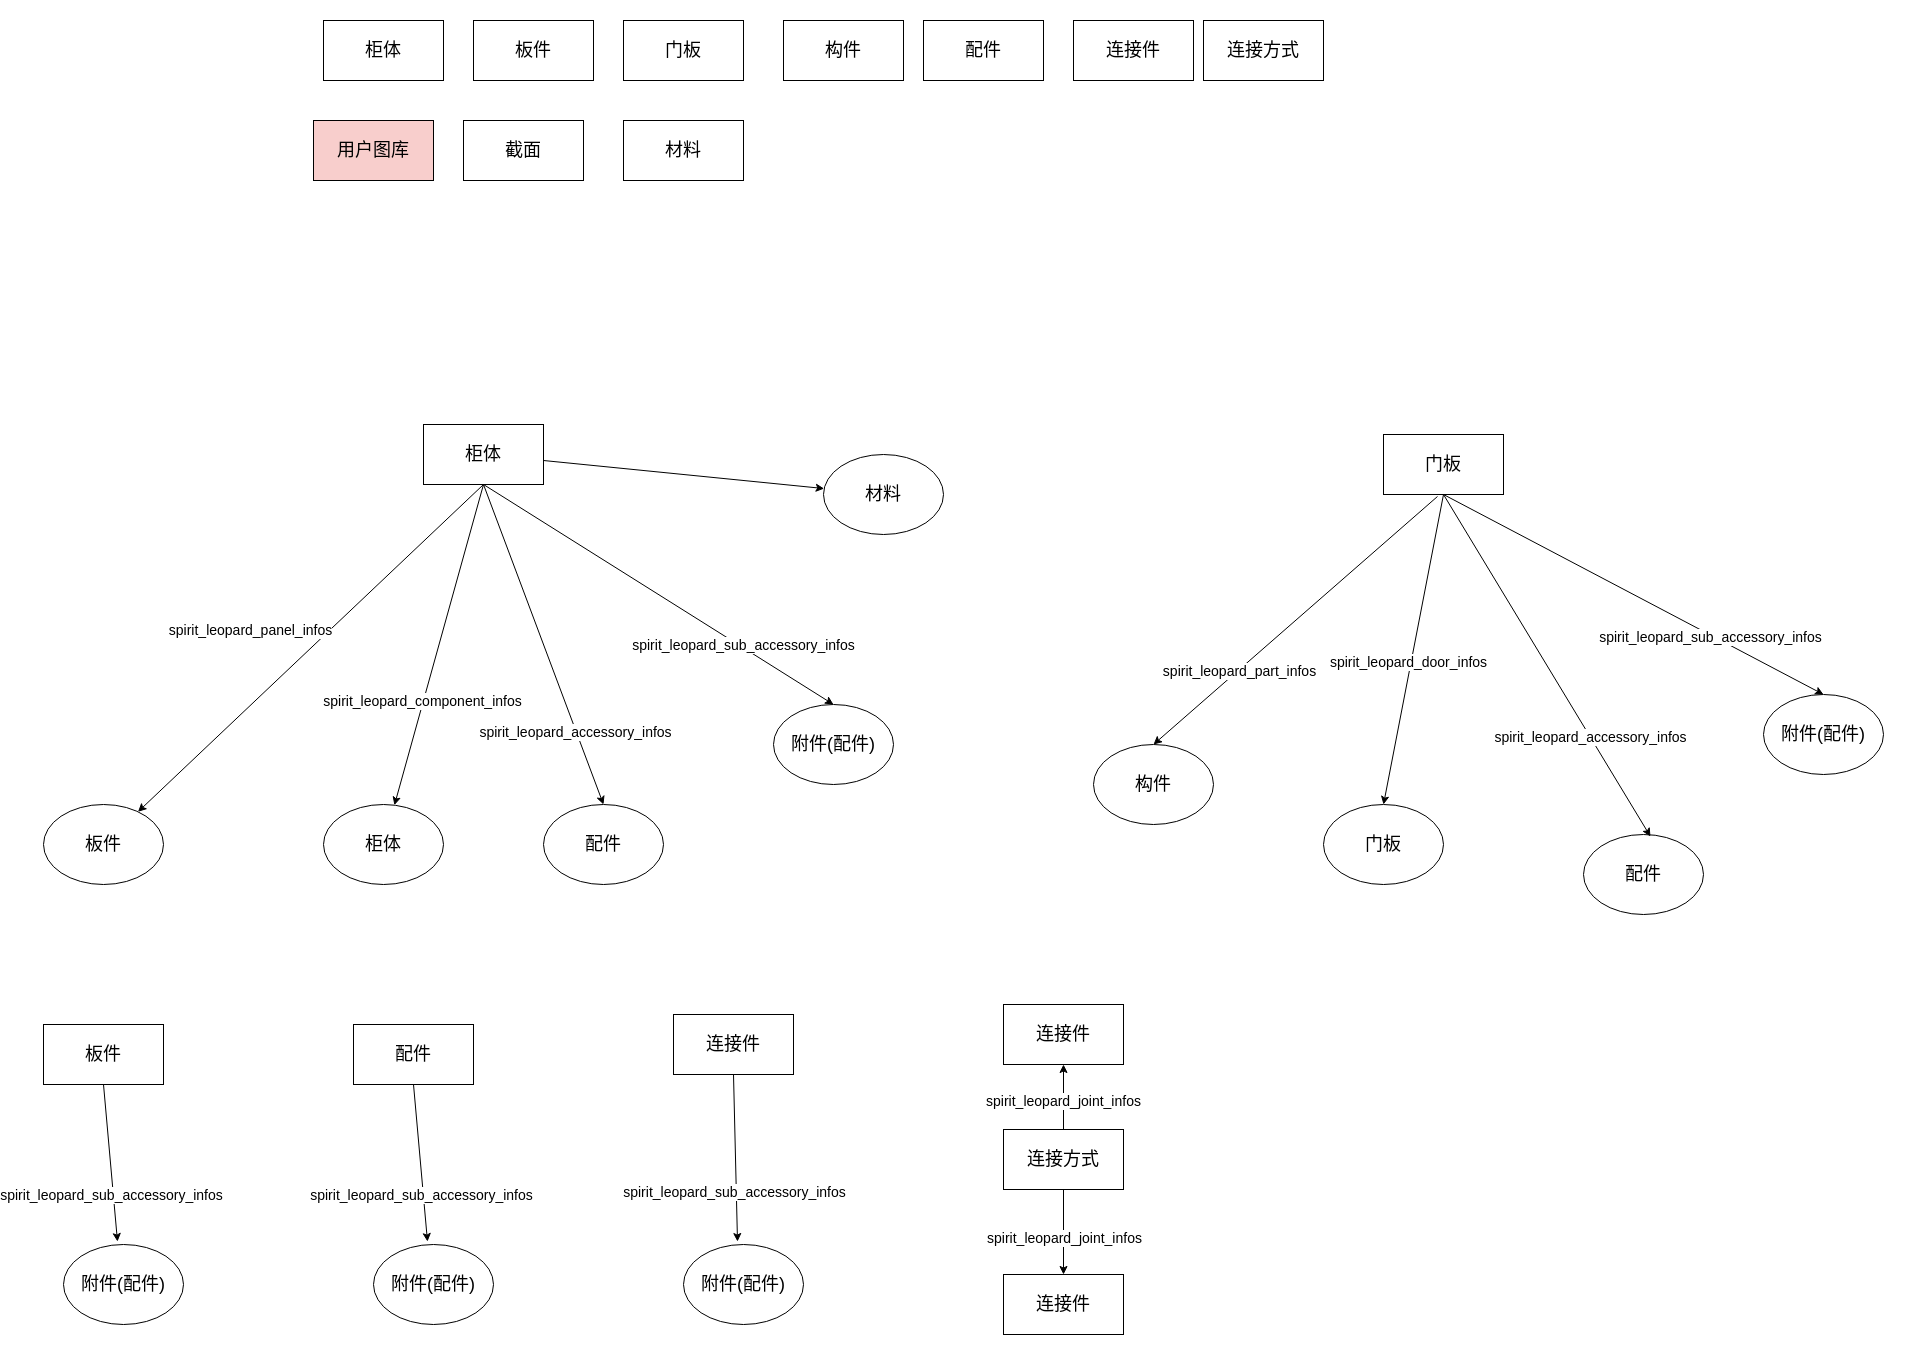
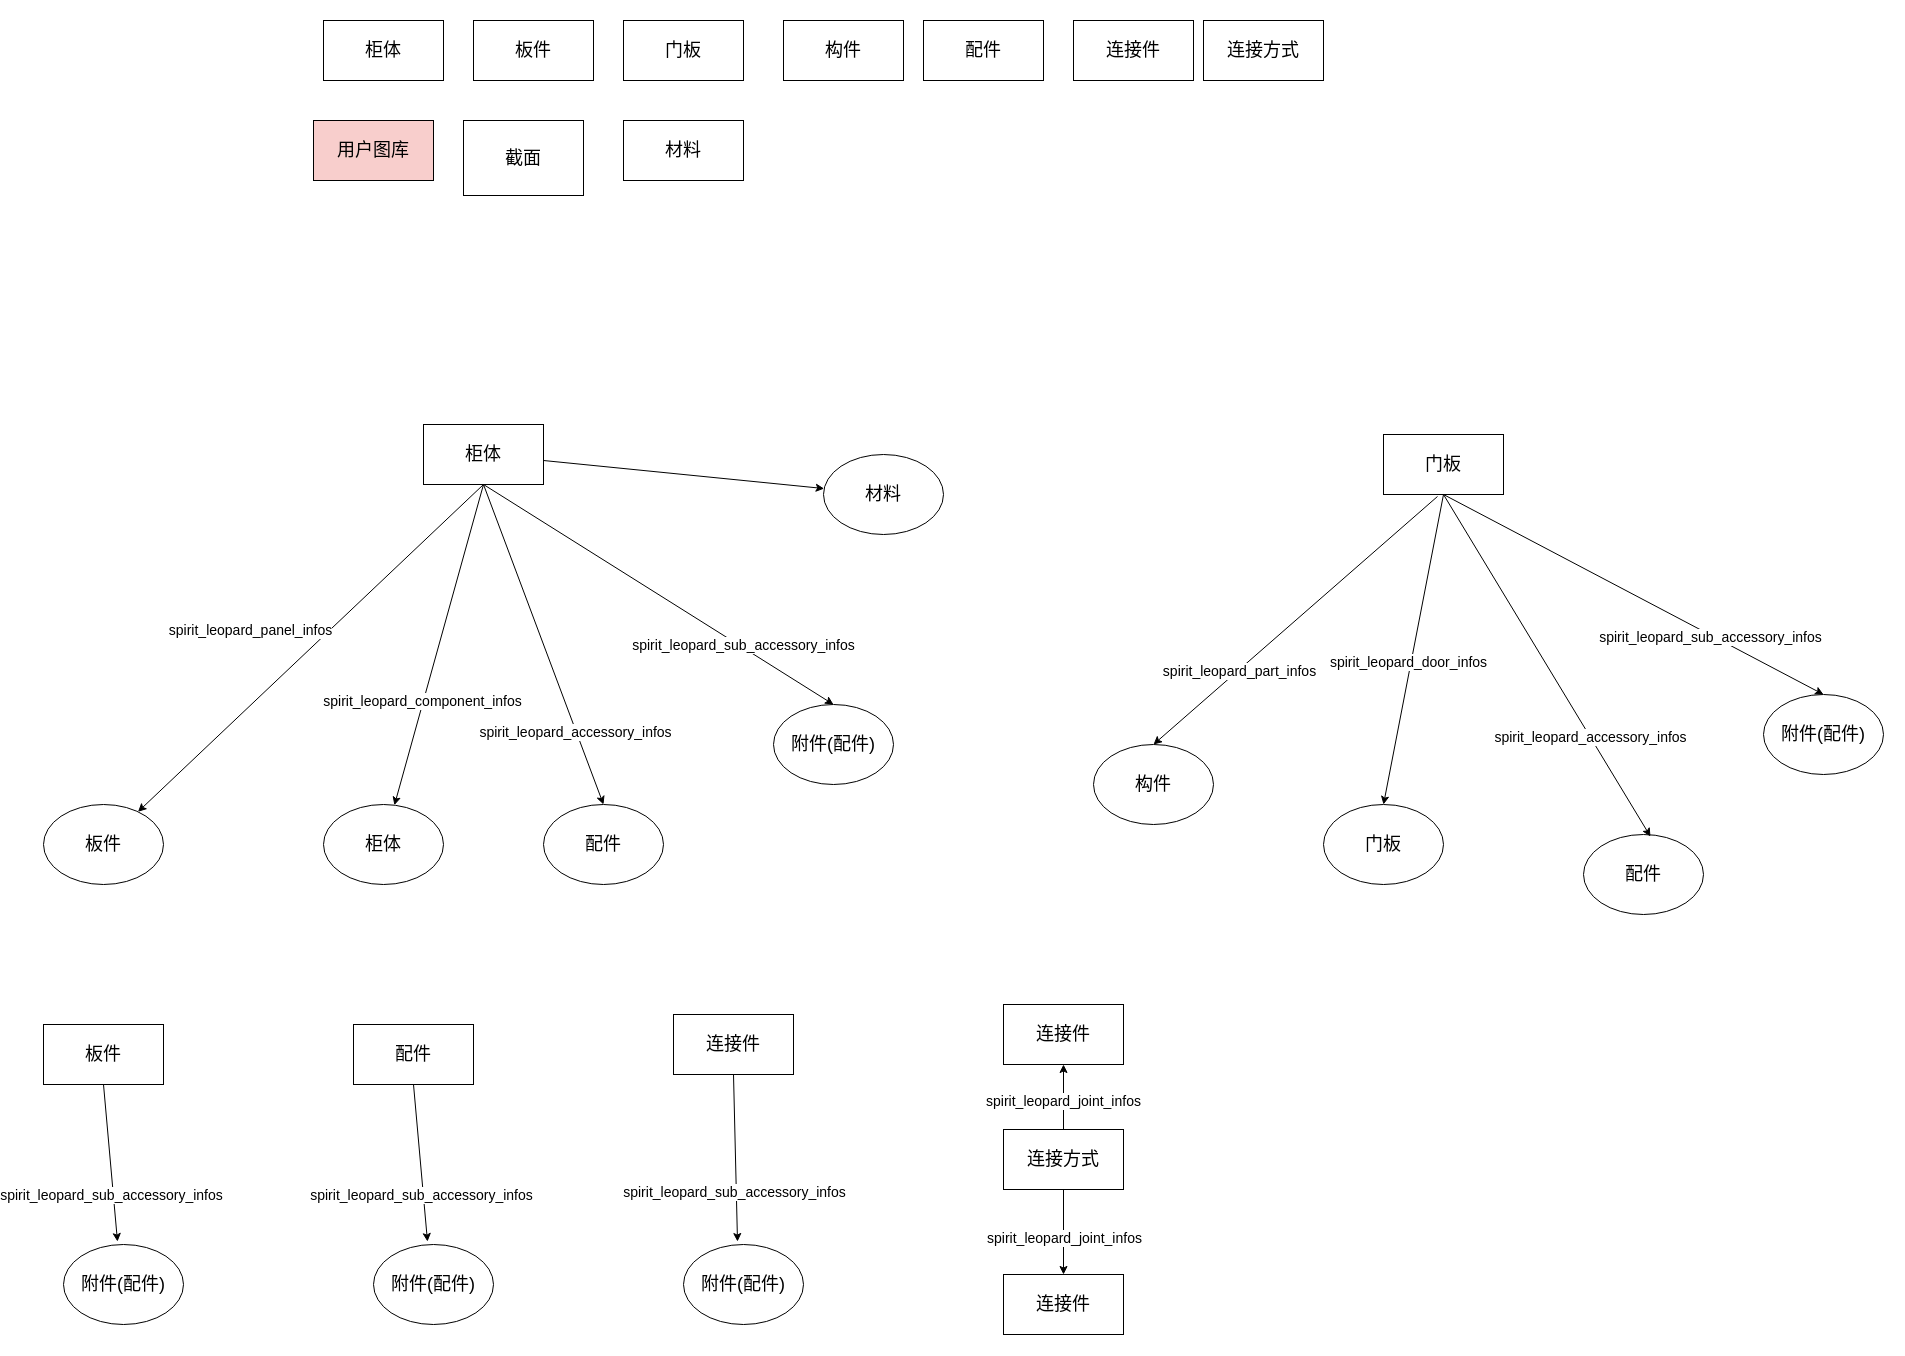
node "截面": size 120x60 -> 120x75
